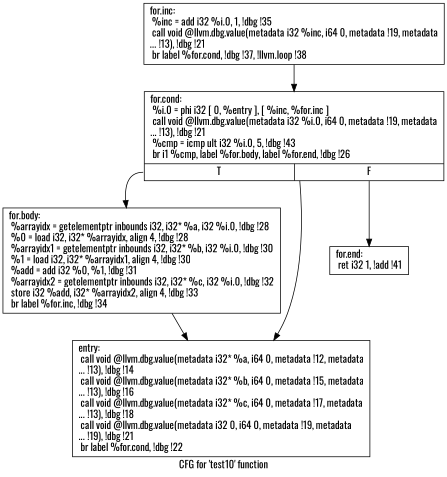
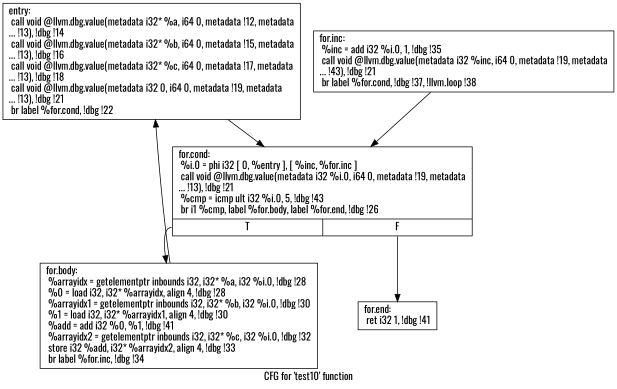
node "for.inc:": text "... !13), !dbg !21" -> "... !43), !dbg !21"
edge "for.cond:" -> "entry:": reversed
node "for.end:": text "ret i32 1, !add !41" -> "ret i32 1, !dbg !41"
node "for.body:": text "%add = add i32 %0, %1, !dbg !31" -> "%add = add i32 %0, %1, !dbg !41"
node "entry:": text "... !19), !dbg !21" -> "... !13), !dbg !21"
